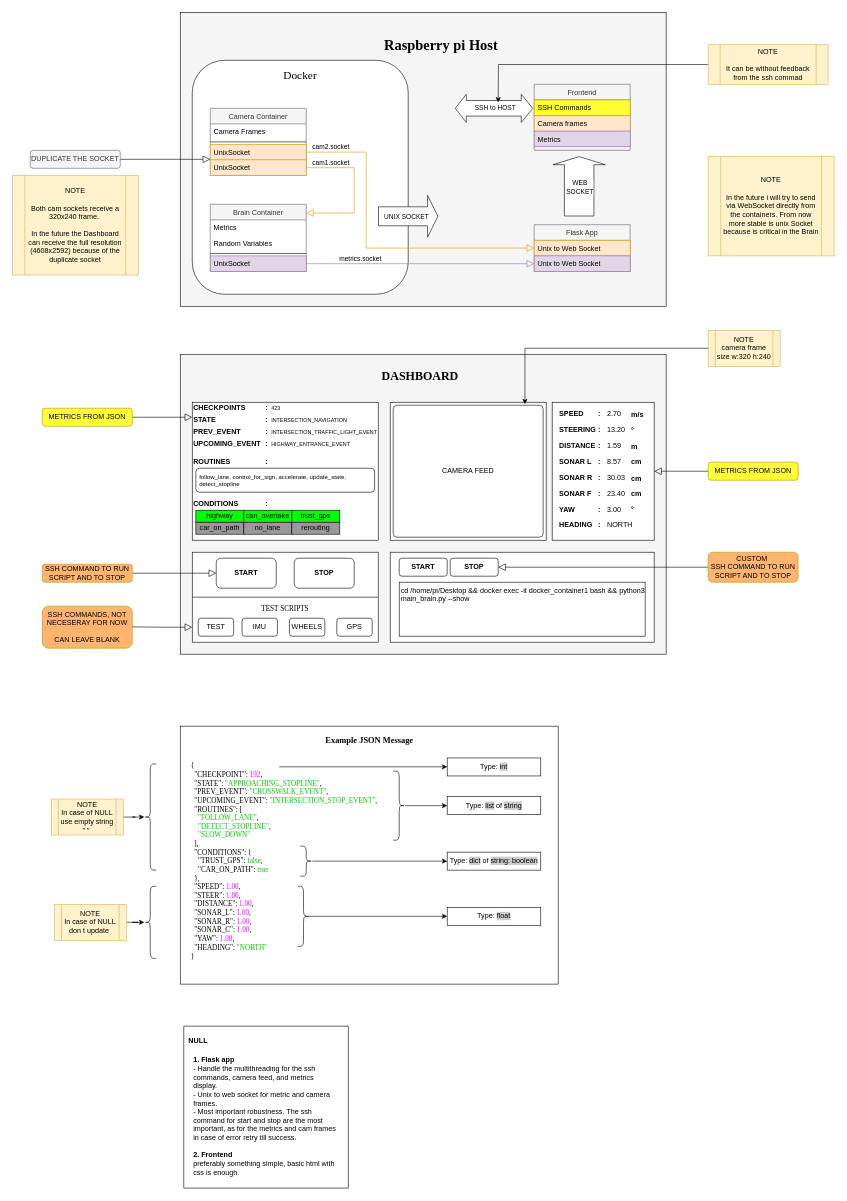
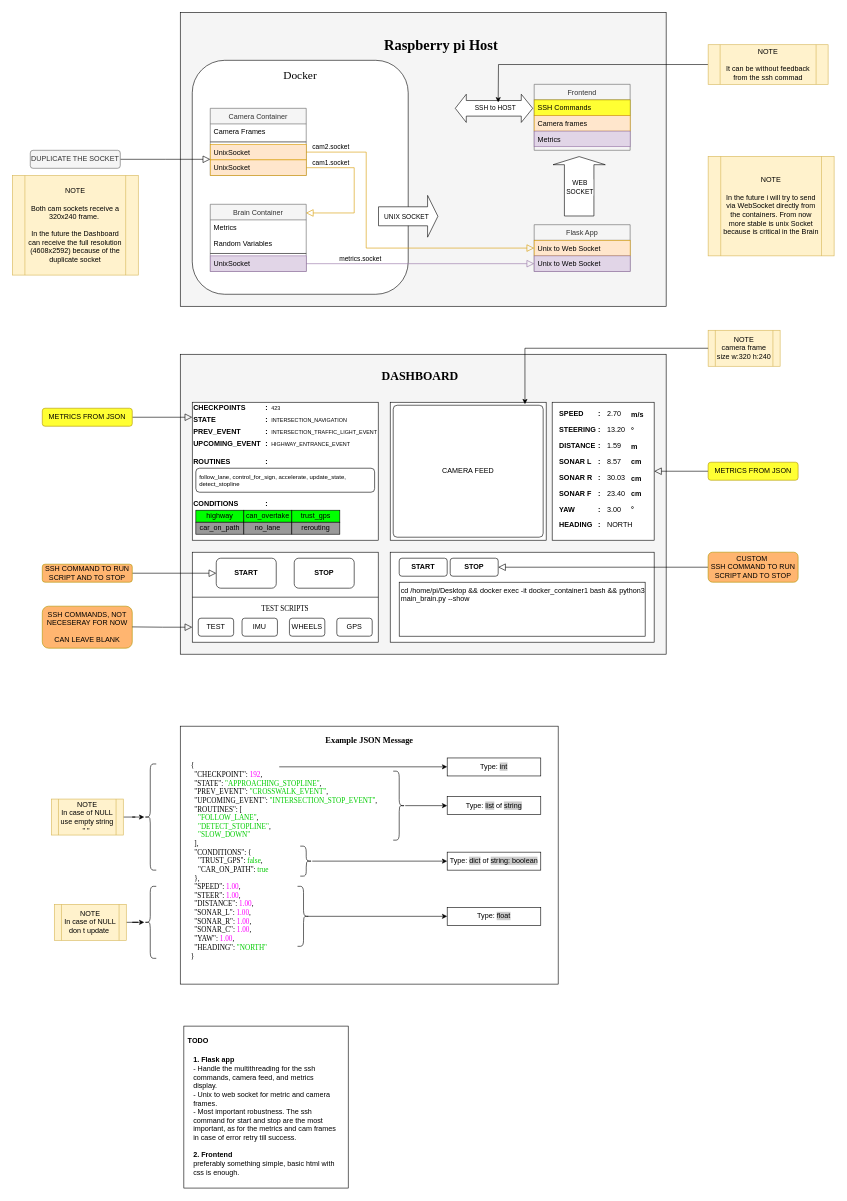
node "NULL": label "NULL" -> "TODO"
